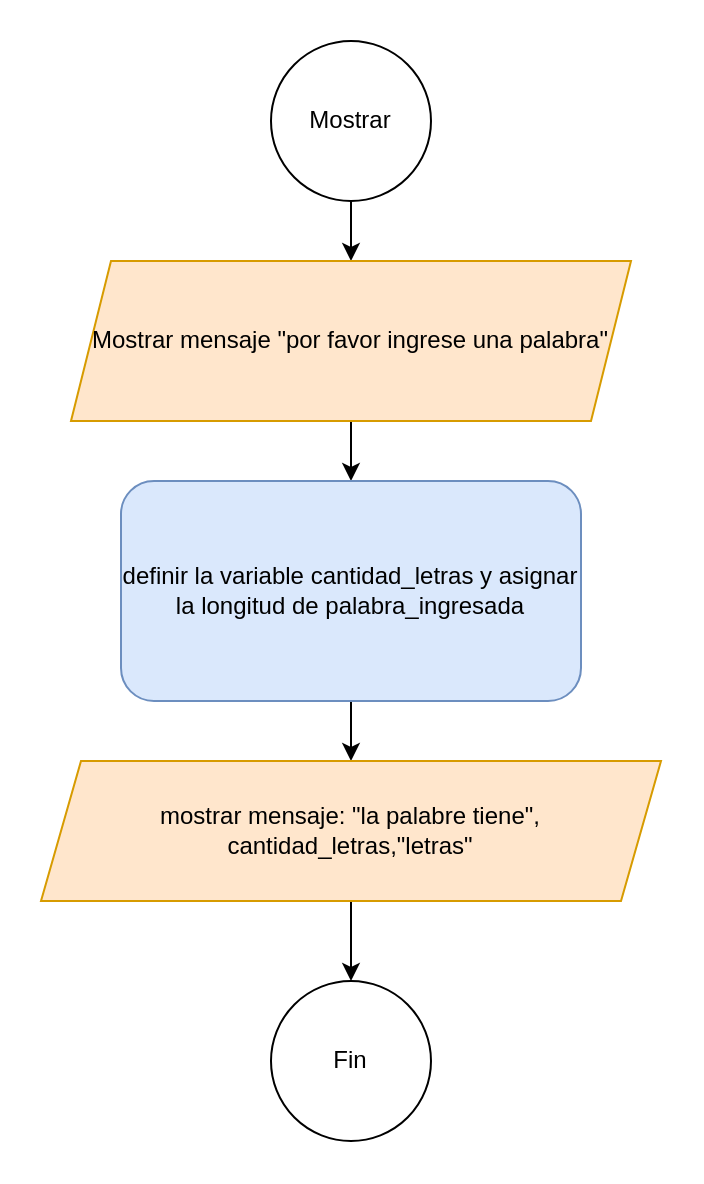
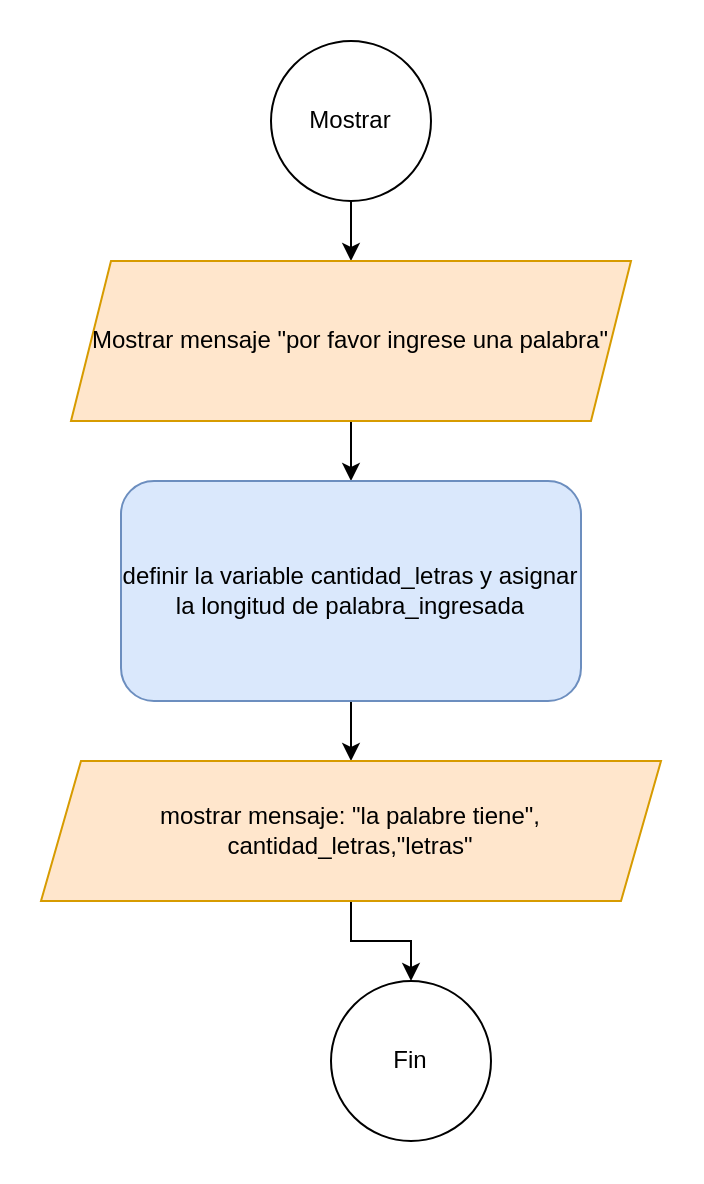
node "Fin": moved (351, 1061) -> (411, 1061)
